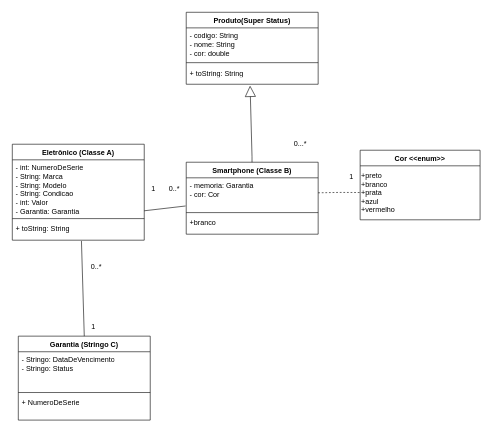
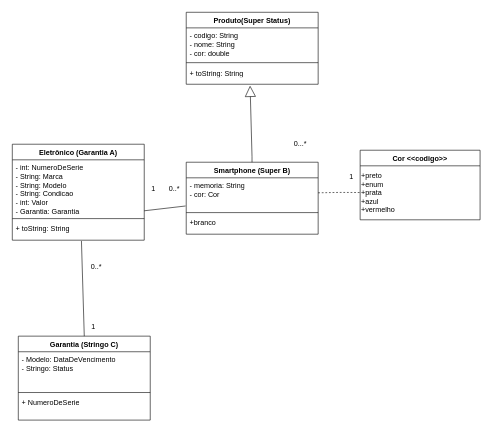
node "Eletrônico (Classe A)": label "Eletrônico (Classe A)" -> "Eletrônico (Garantia A)"
node "Cor <<enum>>": label "Cor <<enum>>" -> "Cor <<codigo>>"
node "Smartphone (Classe B)": label "Smartphone (Classe B)" -> "Smartphone (Super B)"
node "- memoria: Garantia - cor: Cor": label "- memoria: Garantia - cor: Cor" -> "- memoria: String - cor: Cor"
node "+preto +branco +prata +azul +vermelho": label "+preto +branco +prata +azul +vermelho" -> "+preto +enum +prata +azul +vermelho"
node "- Stringo: DataDeVencimento - Stringo: Status": label "- Stringo: DataDeVencimento - Stringo: Status" -> "- Modelo: DataDeVencimento - Stringo: Status"
